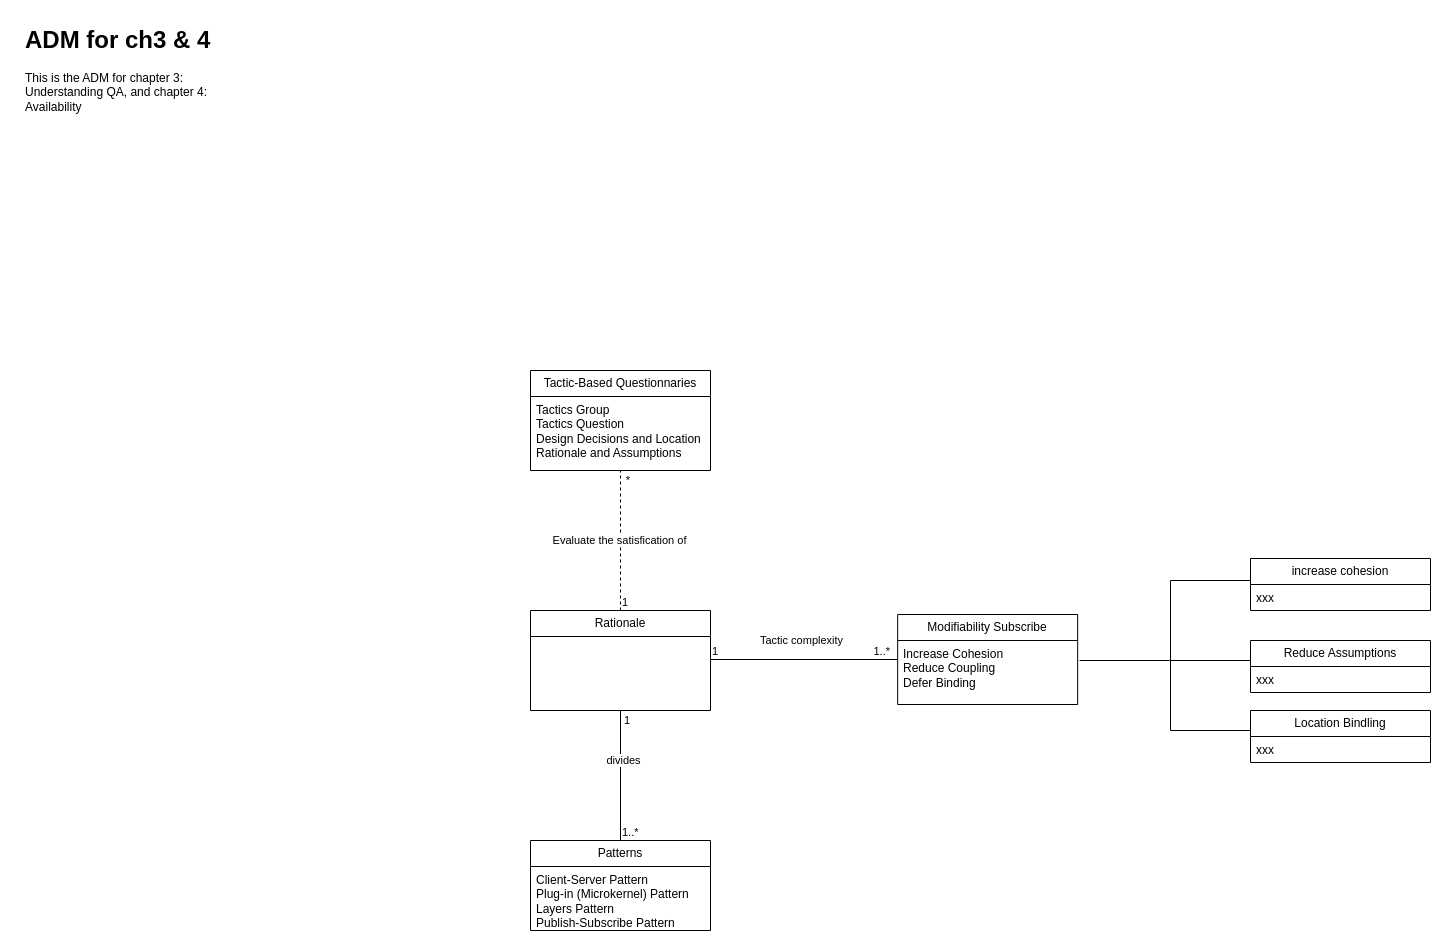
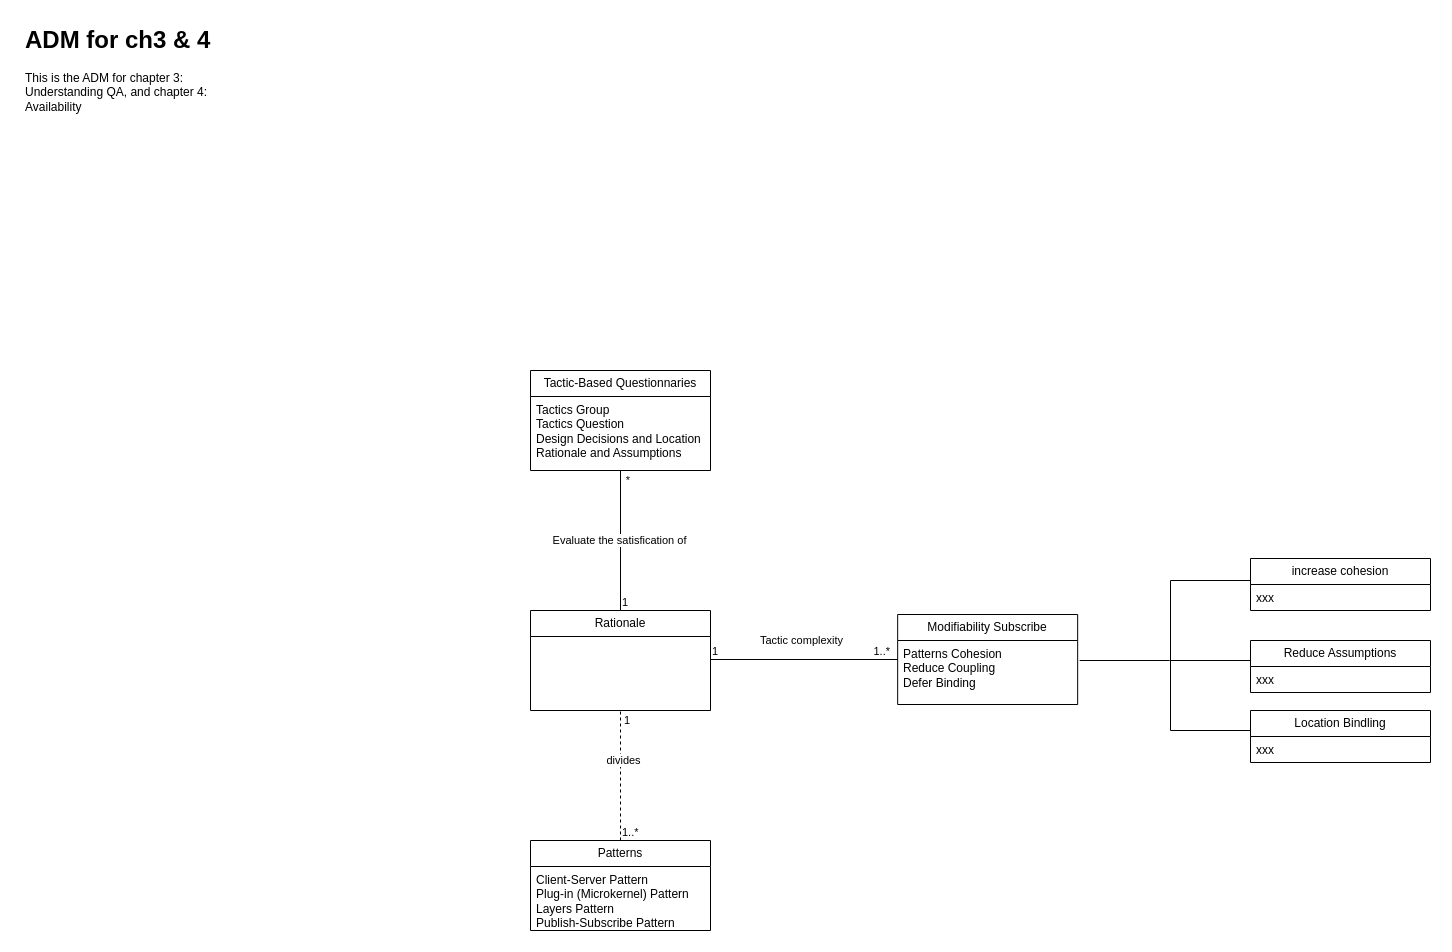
edge "Tactic-Based Questionnaries" -- "Rationale": style dashed -> solid
node "Increase Cohesion Reduce Coupling Defer Binding": label "Increase Cohesion Reduce Coupling Defer Binding" -> "Patterns Cohesion Reduce Coupling Defer Binding"
edge "Rationale" -- "Patterns": style solid -> dashed
